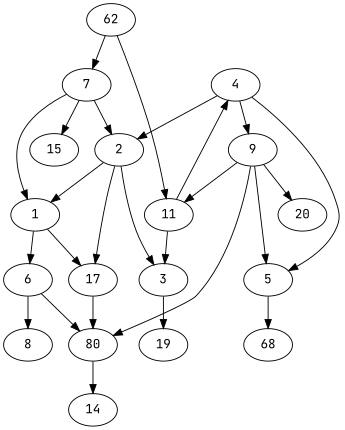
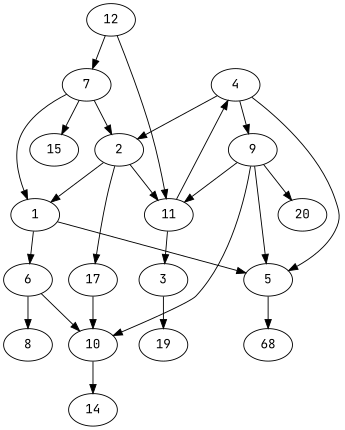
node "62": label "62" -> "12"
edge "2" -> "3": now "2" -> "11"
edge "1" -> "17": now "1" -> "5"
node "80": label "80" -> "10"
